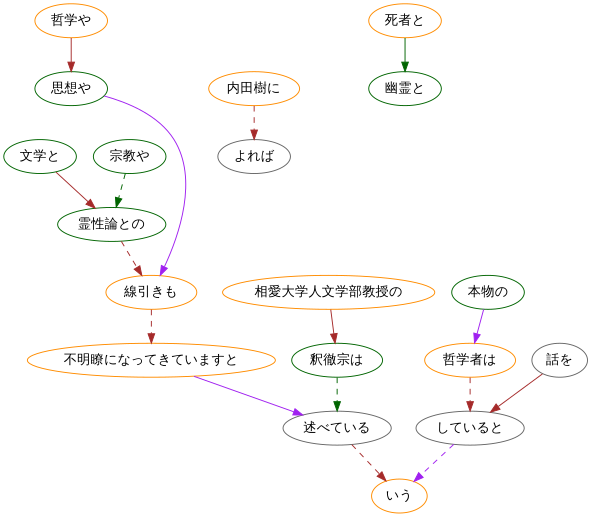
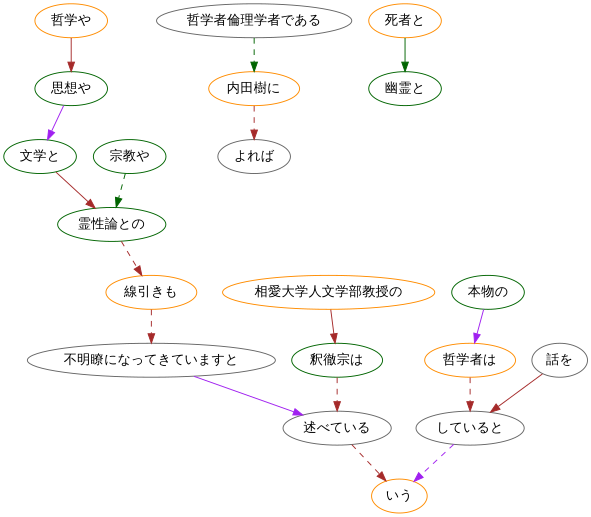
node "哲学者倫理学者である": added
edge "思想や" -> "線引きも": now "思想や" -> "文学と"
node "不明瞭になってきていますと": color darkorange -> gray40
edge "釈徹宗は" -> "述べている": color darkgreen -> brown
